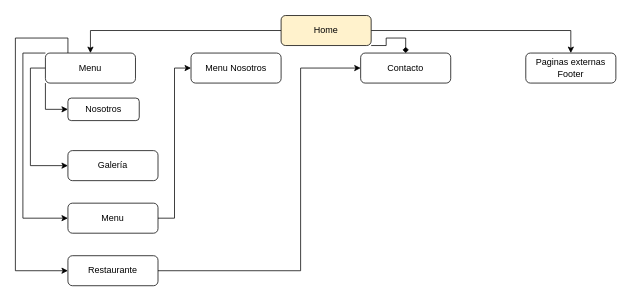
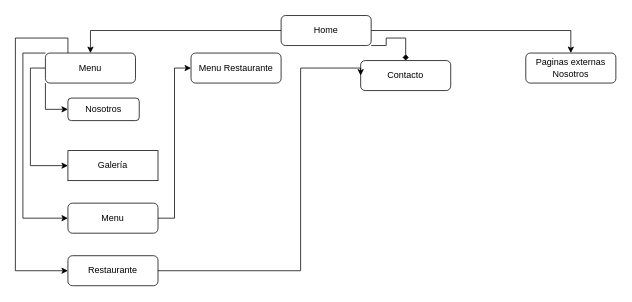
node "Home": fillcolor #fff2cc -> #ffffff
node "Menu Nosotros": label "Menu Nosotros" -> "Menu Restaurante"
node "Contacto": moved (405, 68) -> (405, 75)
node "Paginas externas Footer": label "Paginas externas Footer" -> "Paginas externas Nosotros"
node "Galería": shape rounded rectangle -> rectangle
